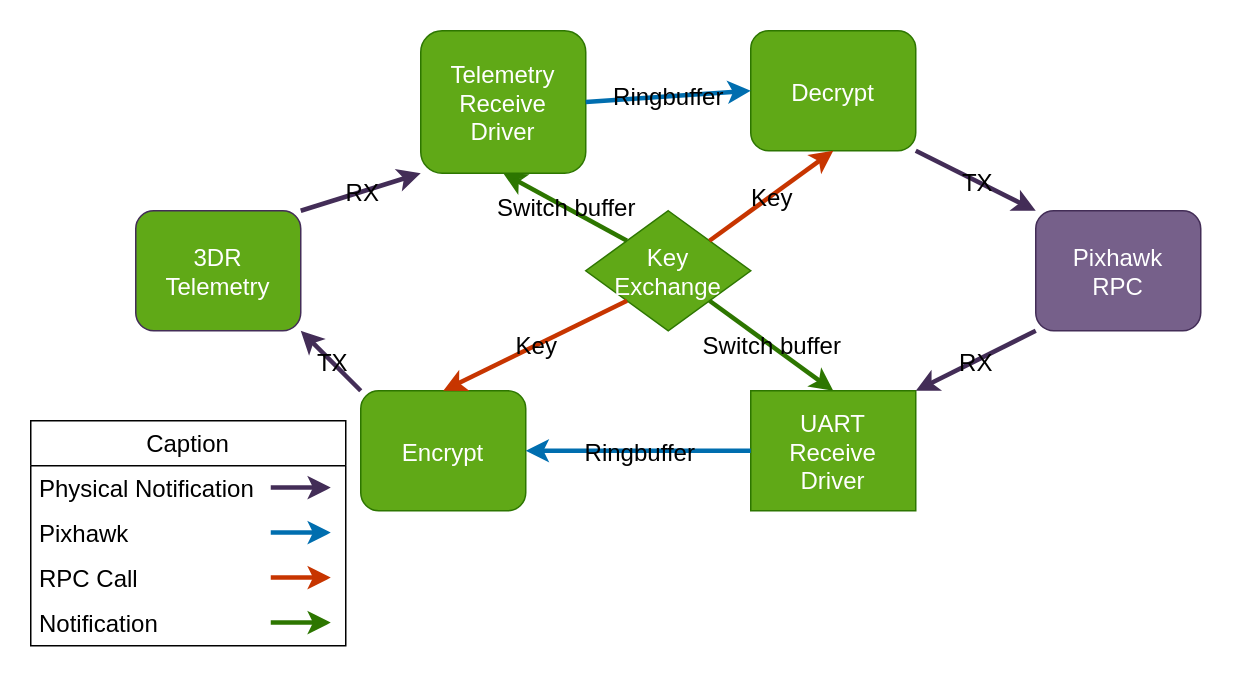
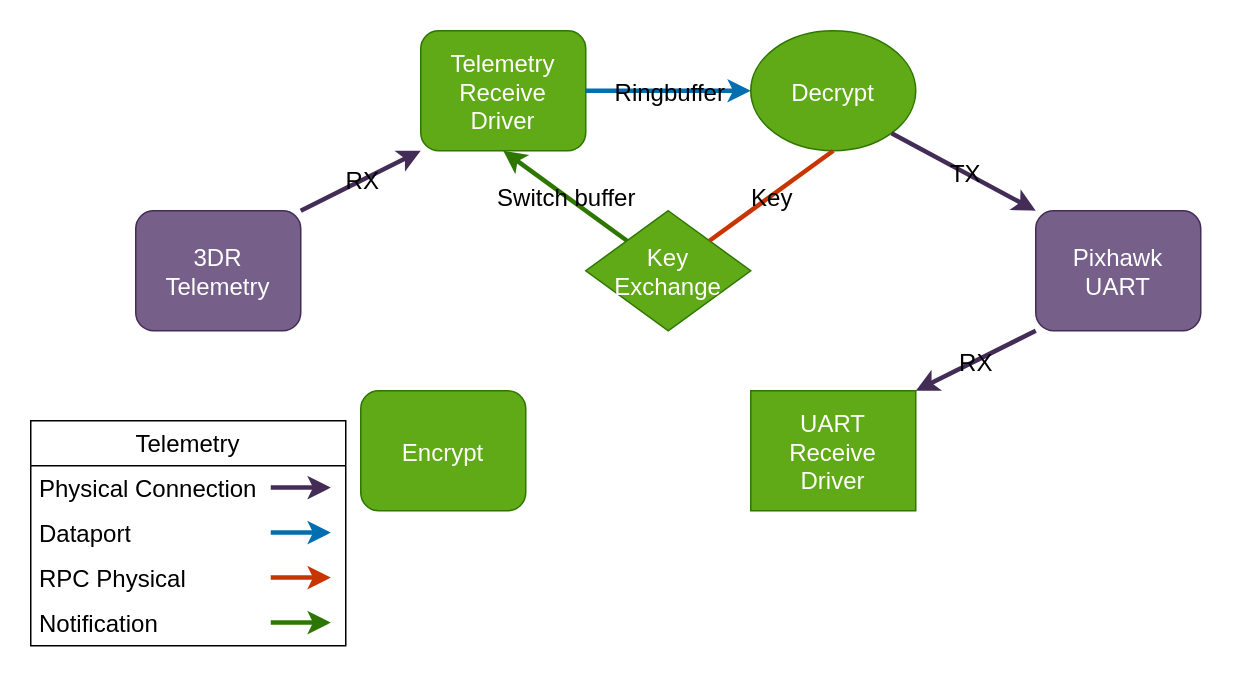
node "Decrypt": shape rounded rectangle -> ellipse
node "Telemetry Receive Driver": size 165x143 -> 165x120
edge "Key Exchange" -> "Decrypt": arrowhead classic -> none
node "Pixhawk RPC": label "Pixhawk RPC" -> "Pixhawk UART"
node "3DR Telemetry": fillcolor #60a917 -> #76608a
edge "Key Exchange" -> "UART Receive Driver": removed, label "Switch buffer"
edge "Key Exchange" -> "Encrypt": removed, label "Key"
edge "Encrypt" -> "3DR Telemetry": removed, label "TX"
node "Caption": label "Caption" -> "Telemetry"
edge "UART Receive Driver" -> "Encrypt": removed, label "Ringbuffer"
node "Physical Notification": label "Physical Notification" -> "Physical Connection"
node "Pixhawk": label "Pixhawk" -> "Dataport"
node "RPC Call": label "RPC Call" -> "RPC Physical"
